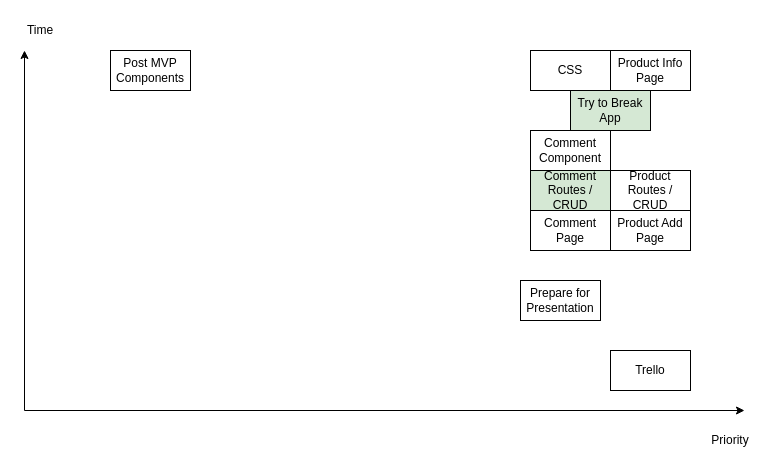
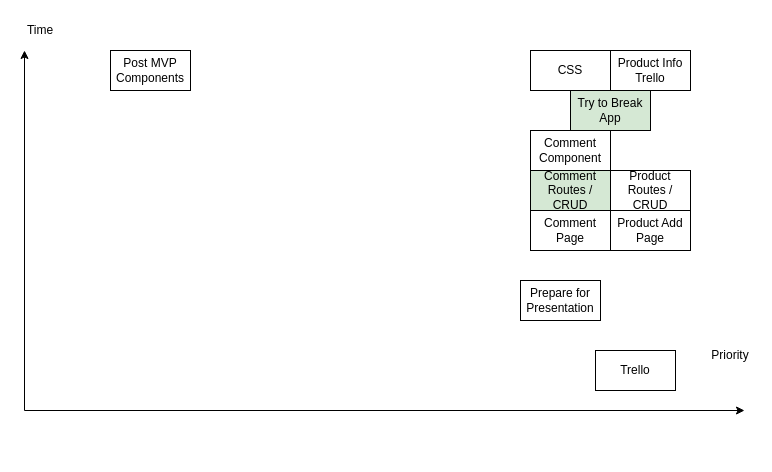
node "Product Info Page": label "Product Info Page" -> "Product Info Trello"
node "Trello": moved (651, 371) -> (636, 371)
node "Priority": moved (731, 441) -> (731, 356)
